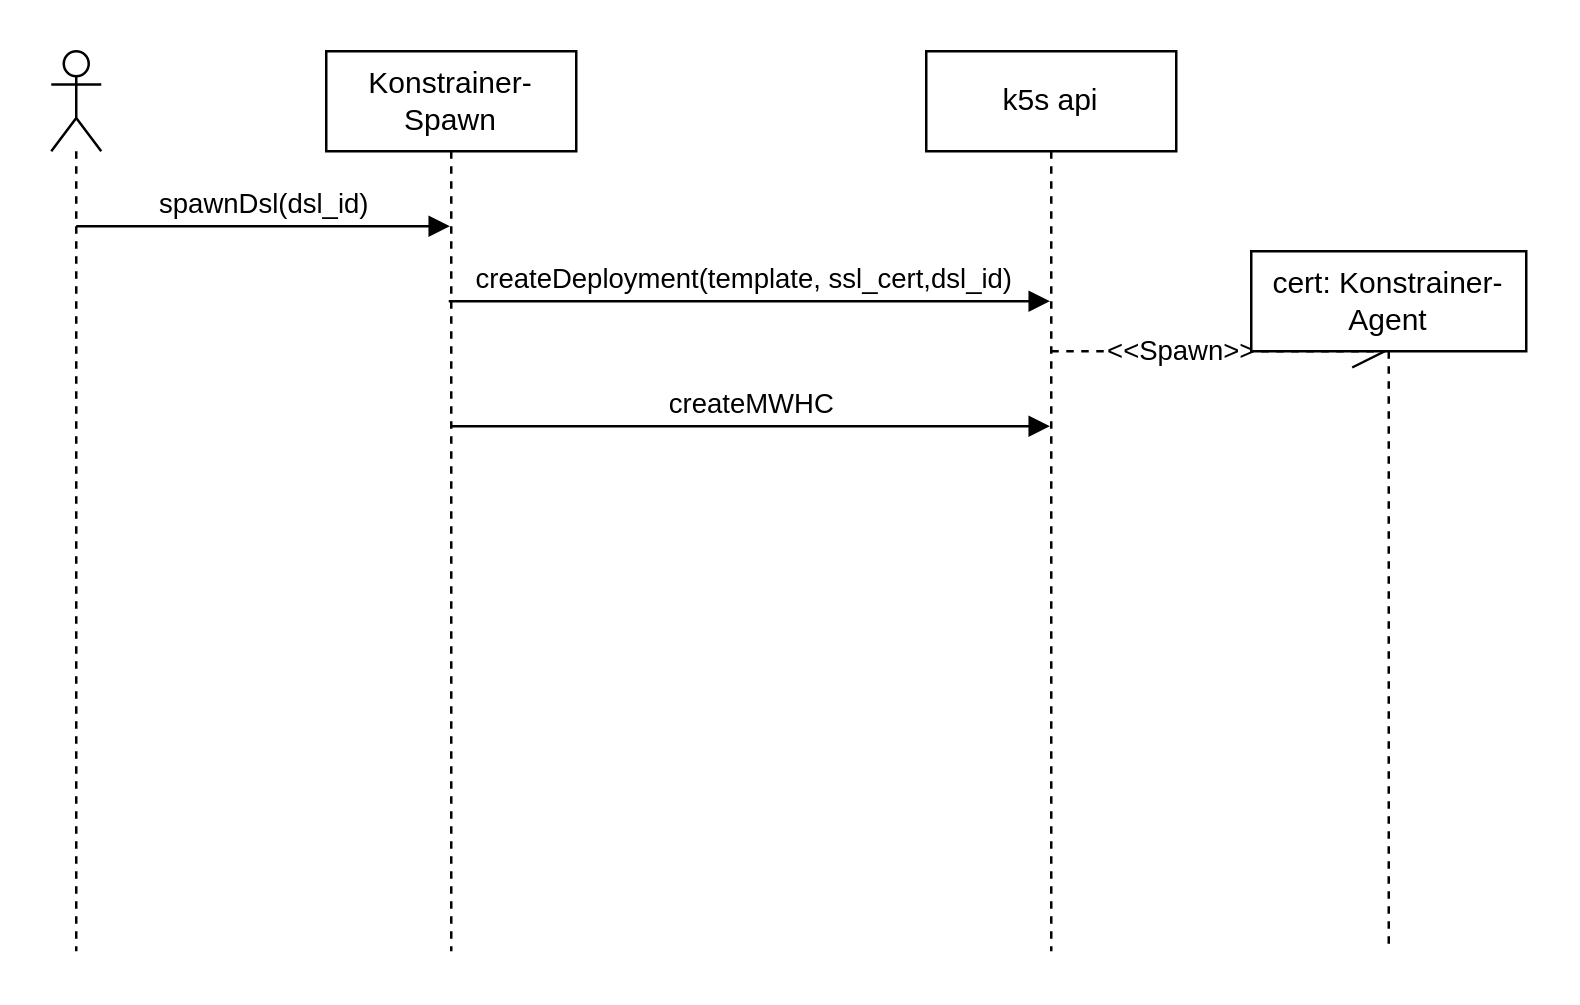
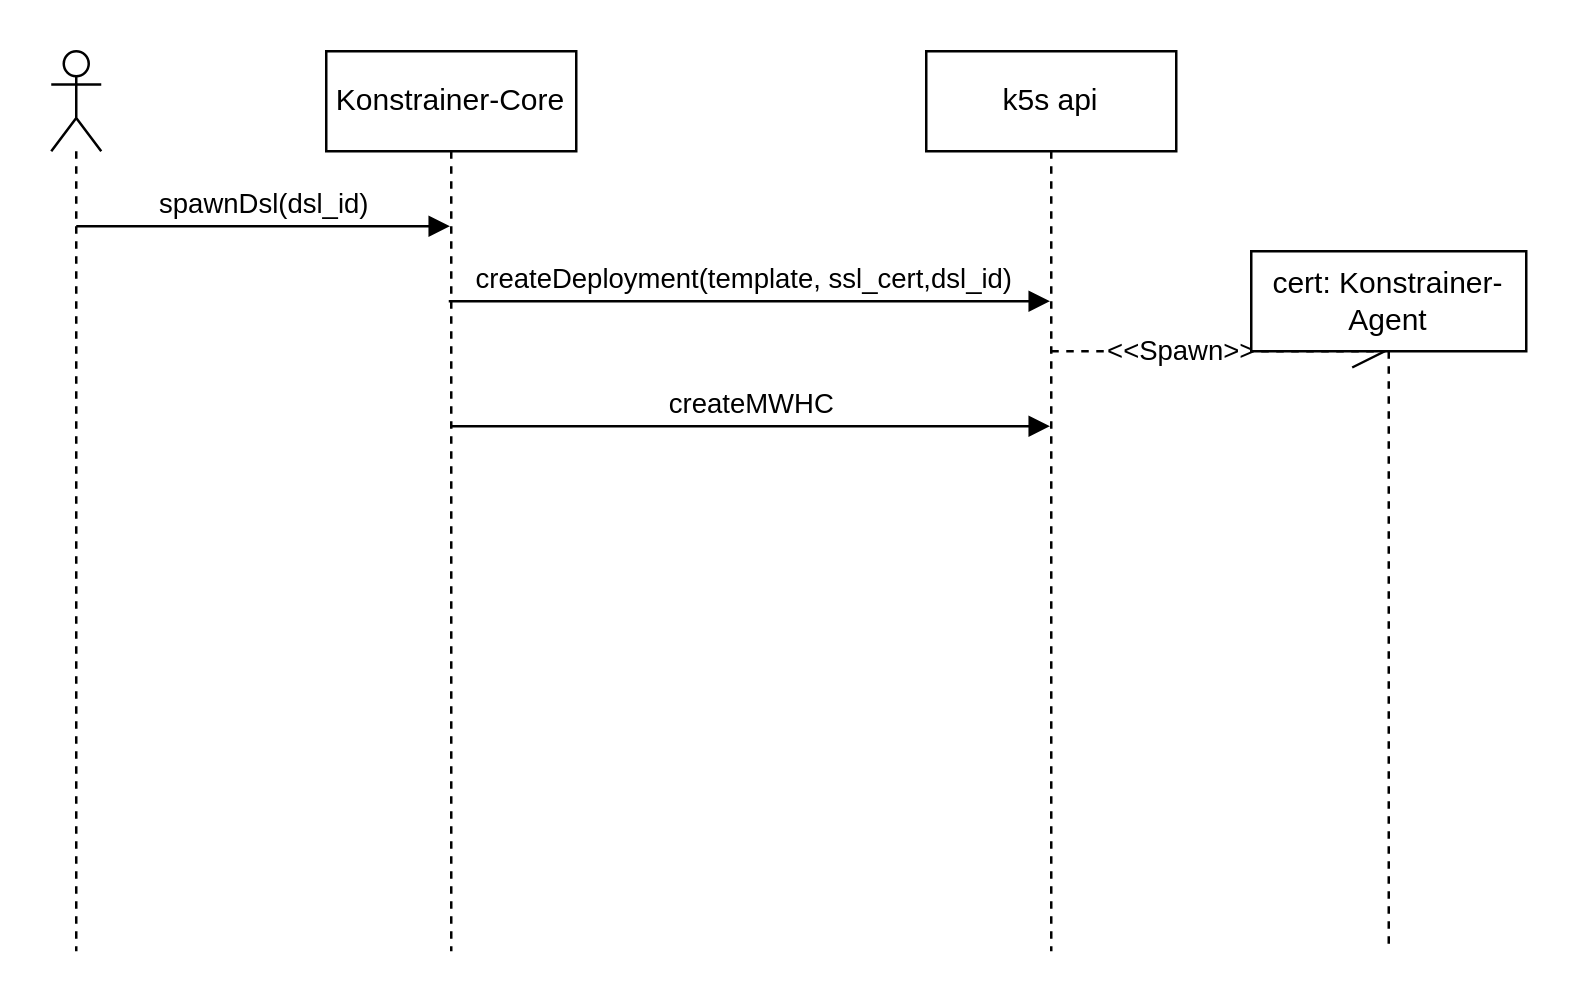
node "Konstrainer-Spawn": label "Konstrainer-Spawn" -> "Konstrainer-Core"
